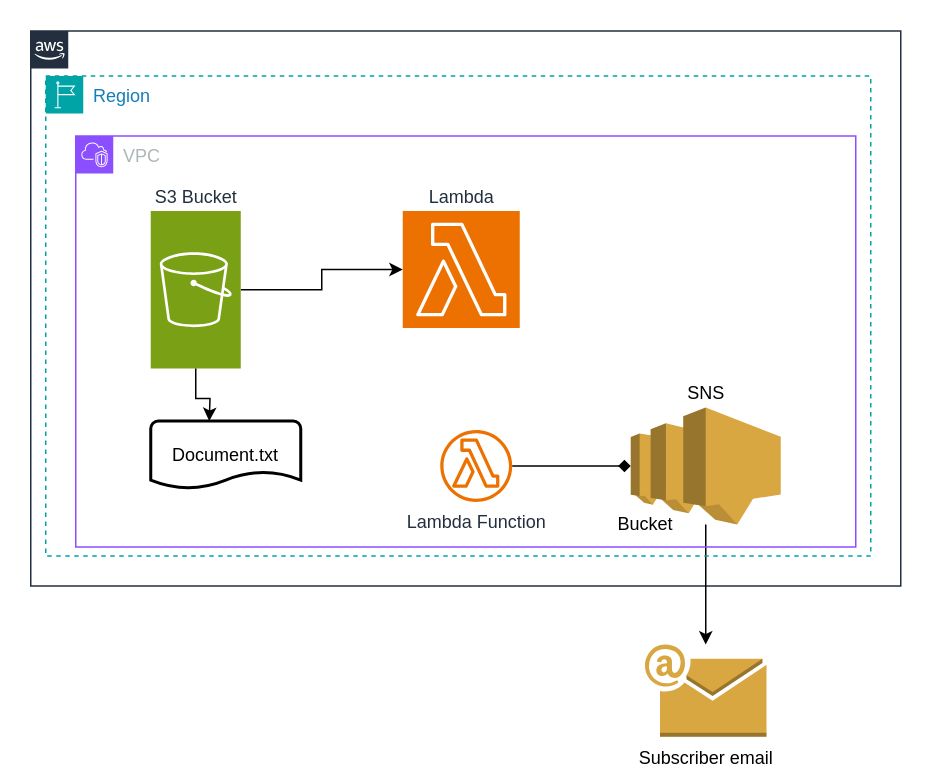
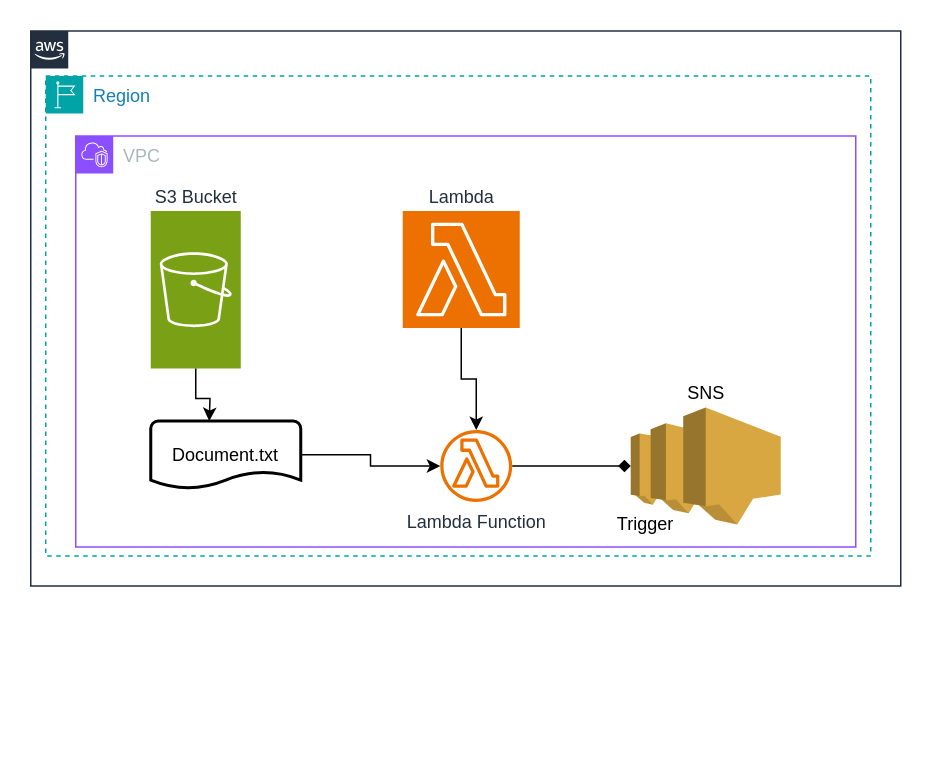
edge "S3 Bucket" -> "Lambda": removed
edge "Lambda" -> "Lambda Function": added
edge "Document.txt" -> "Lambda Function": added
node "Bucket": label "Bucket" -> "Trigger"
edge "SNS" -> "Subscriber email": removed
node "Subscriber email": removed
